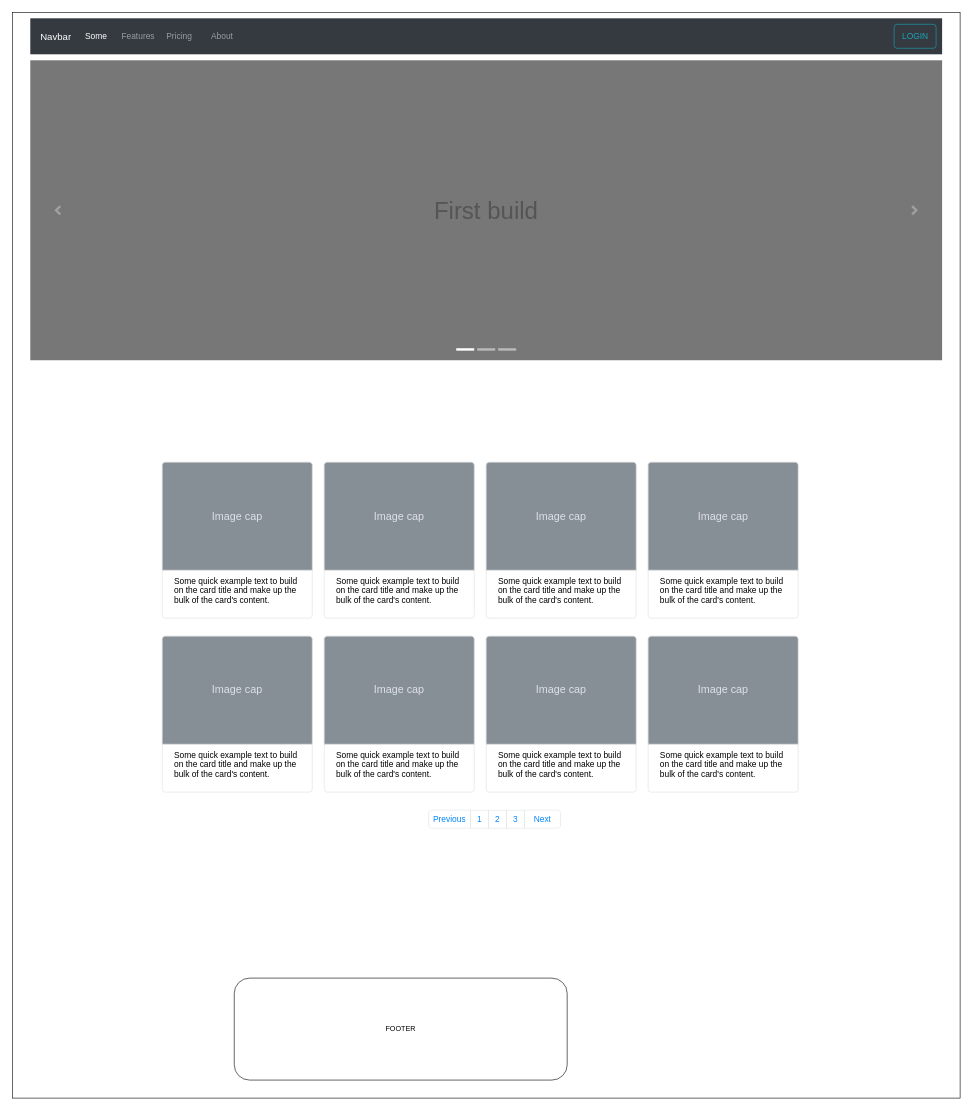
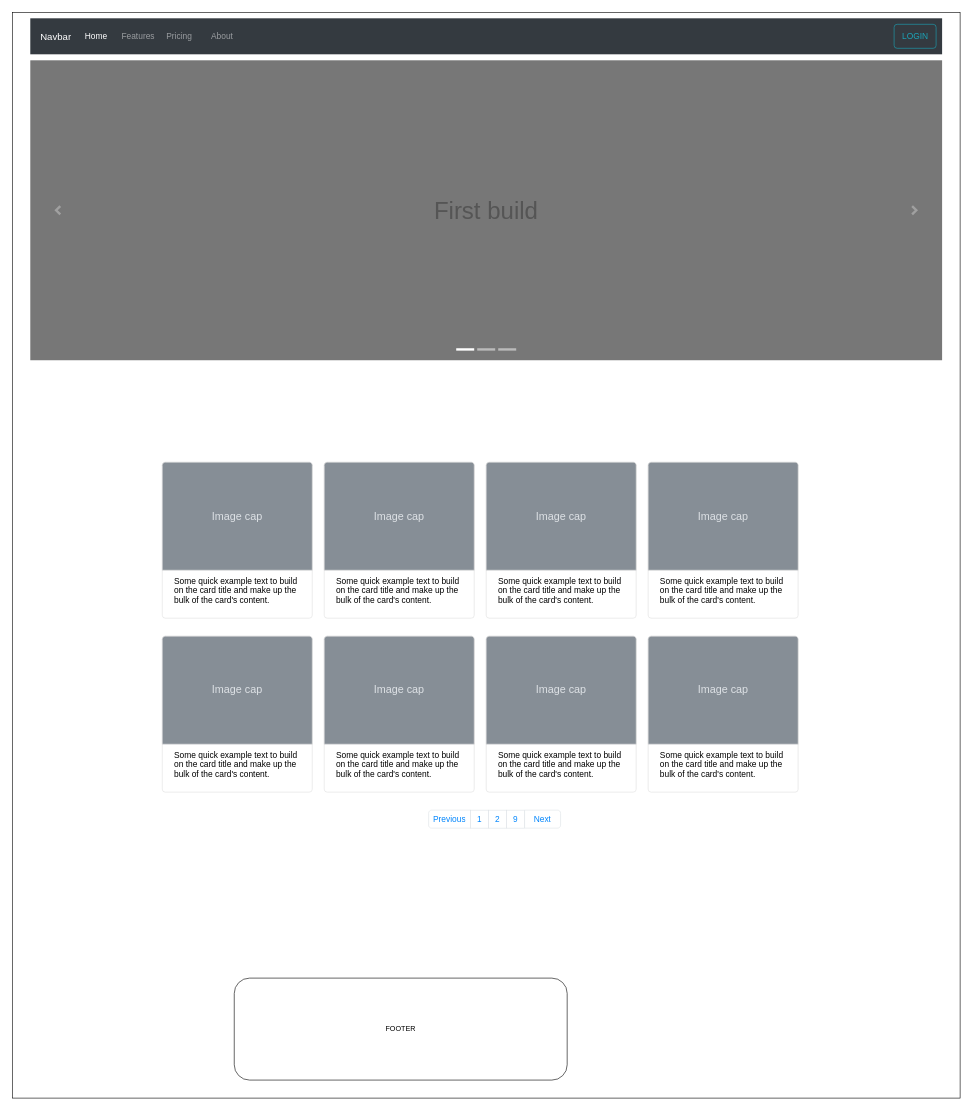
node "Some": label "Some" -> "Home"
node "3": label "3" -> "9"
